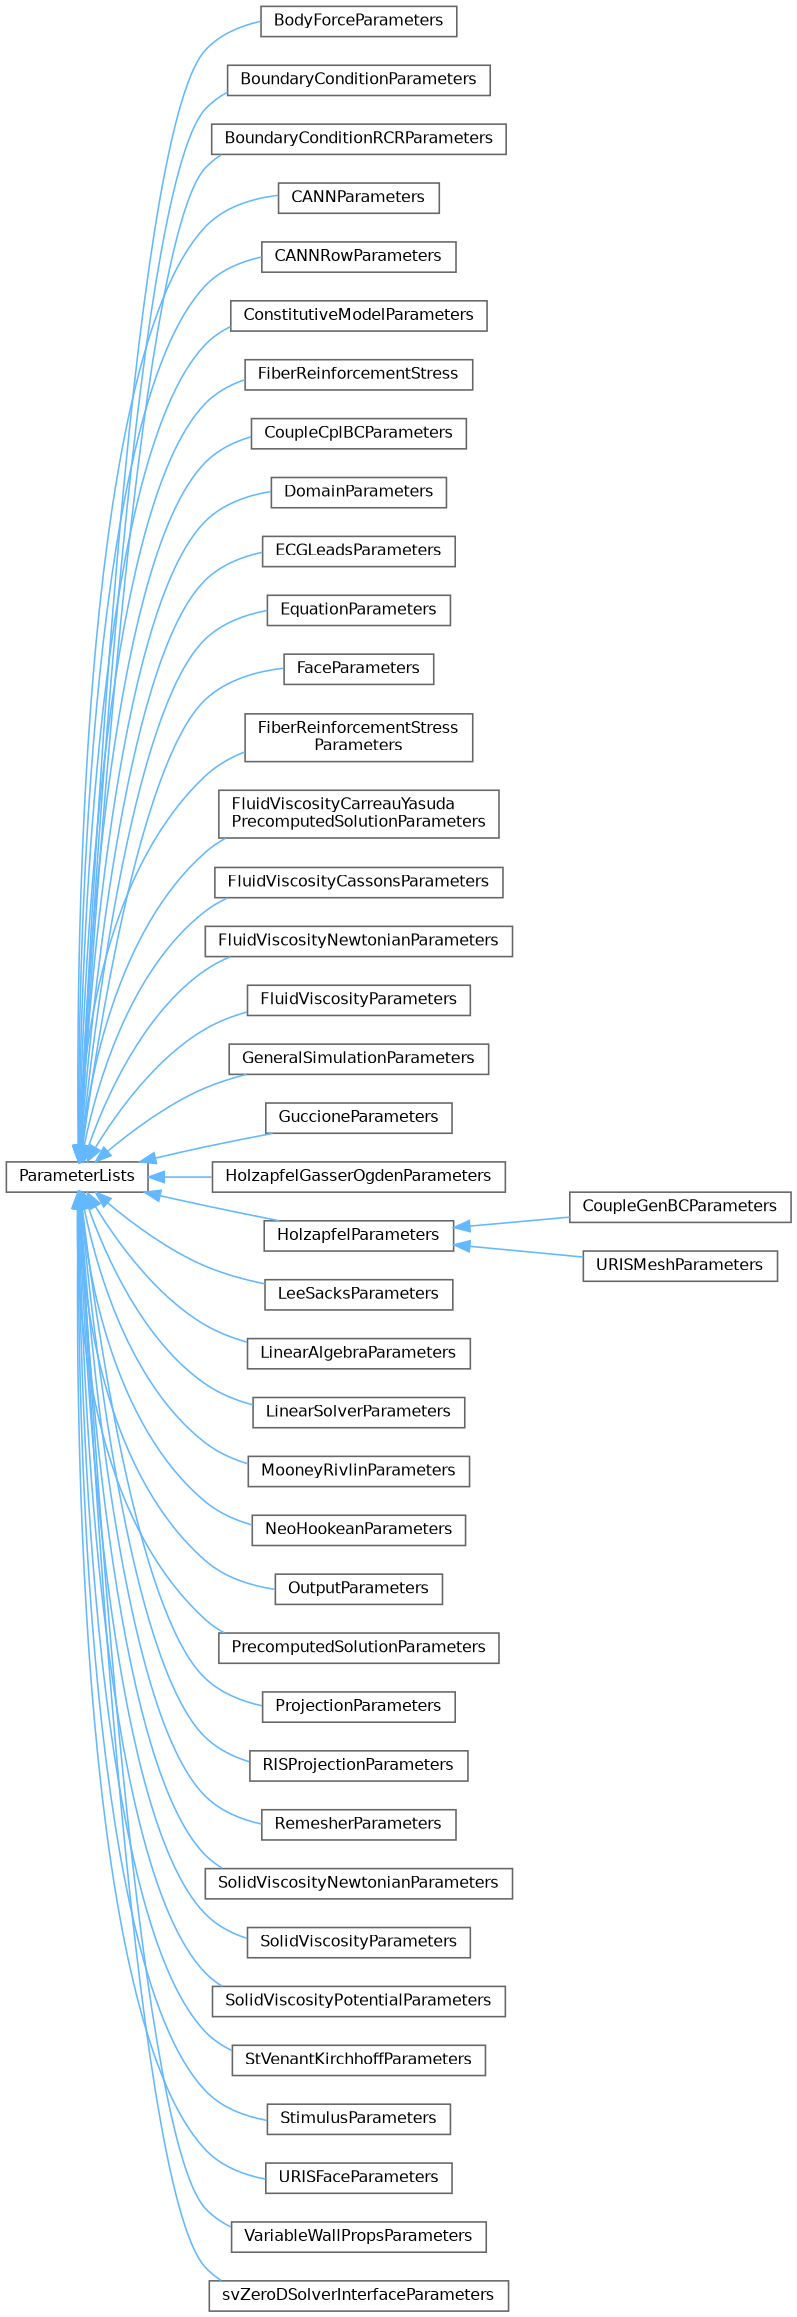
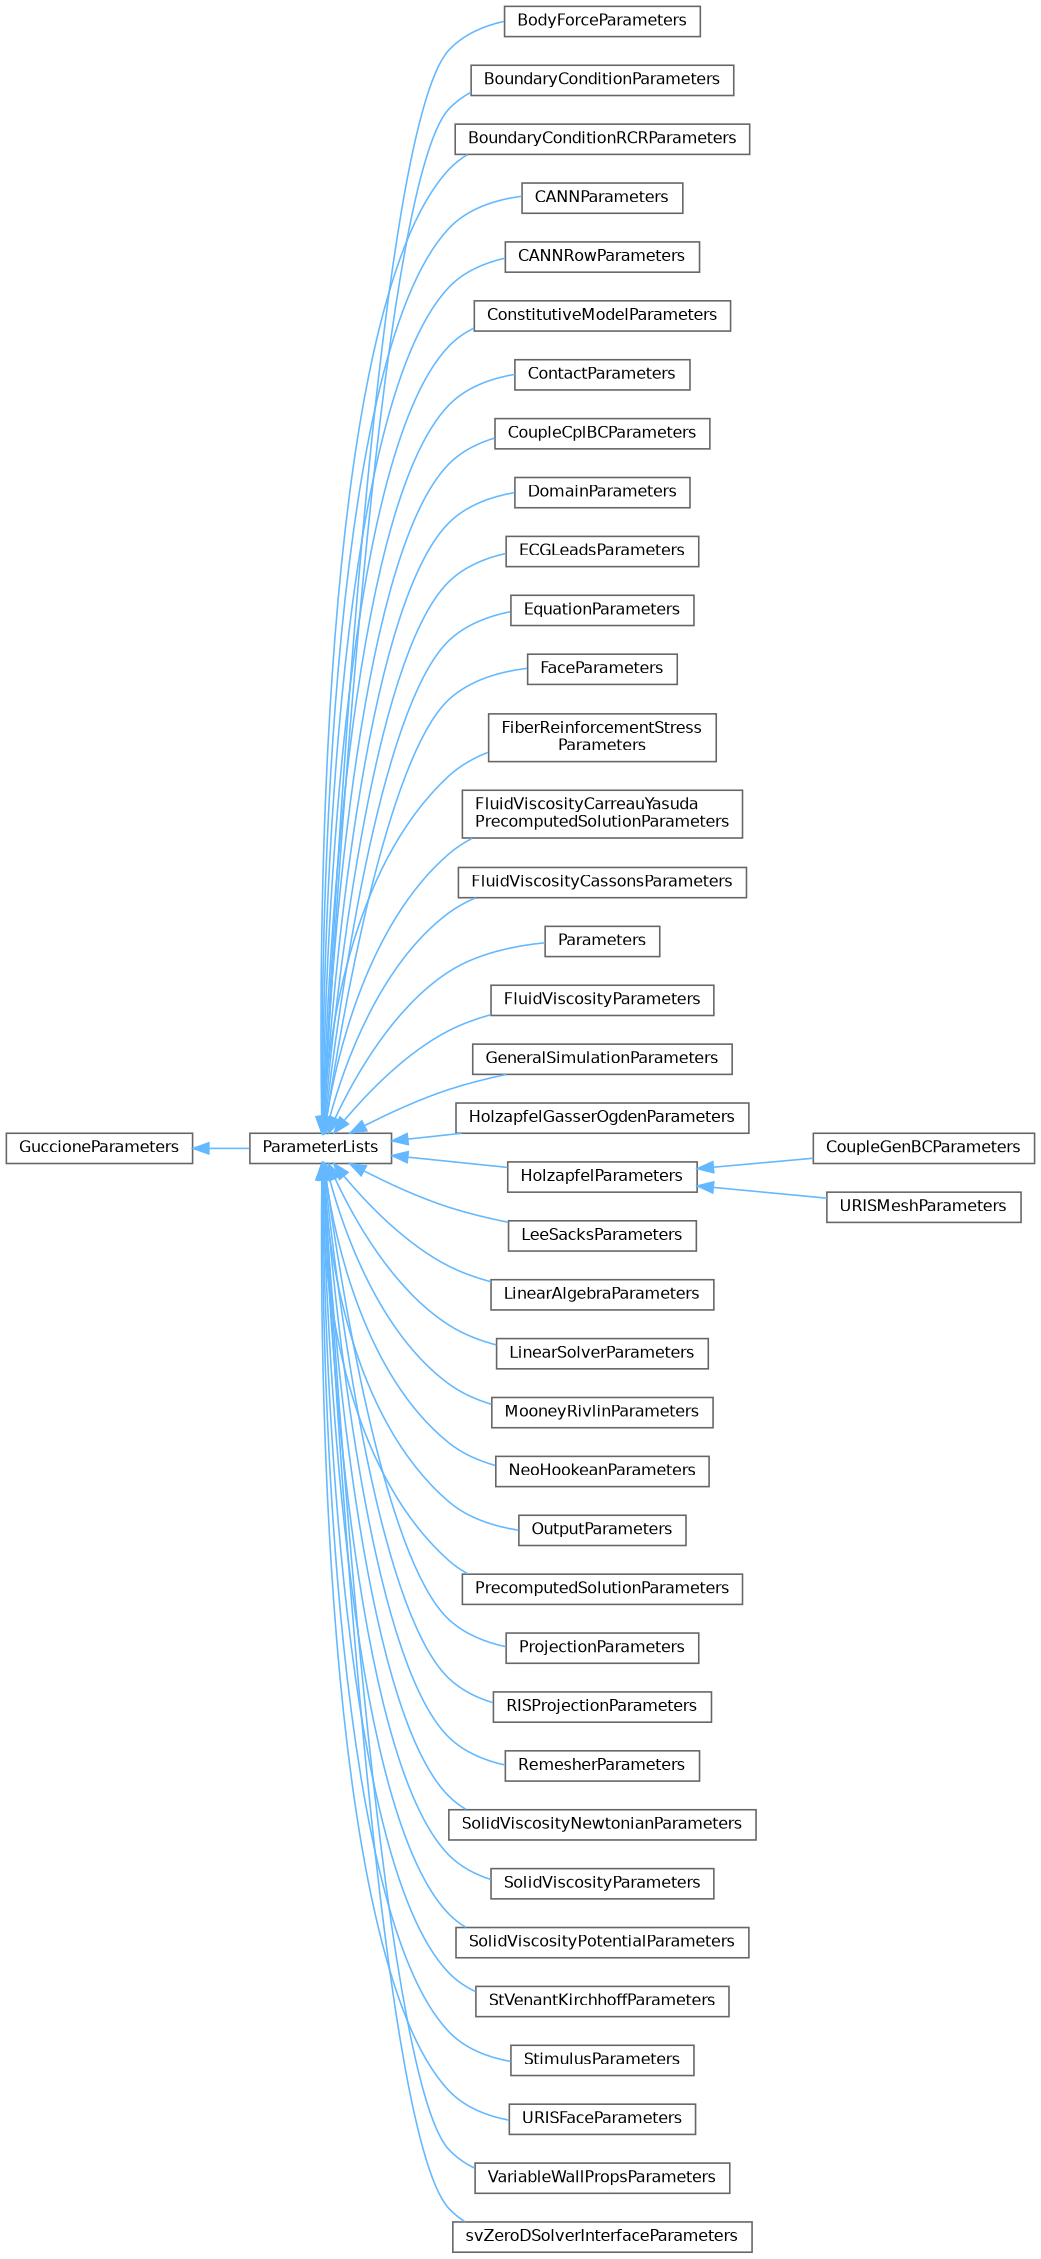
node "FiberReinforcementStress": label "FiberReinforcementStress" -> "ContactParameters"
node "FluidViscosityNewtonianParameters": label "FluidViscosityNewtonianParameters" -> "Parameters"
edge "GuccioneParameters" -> "ParameterLists": reversed
